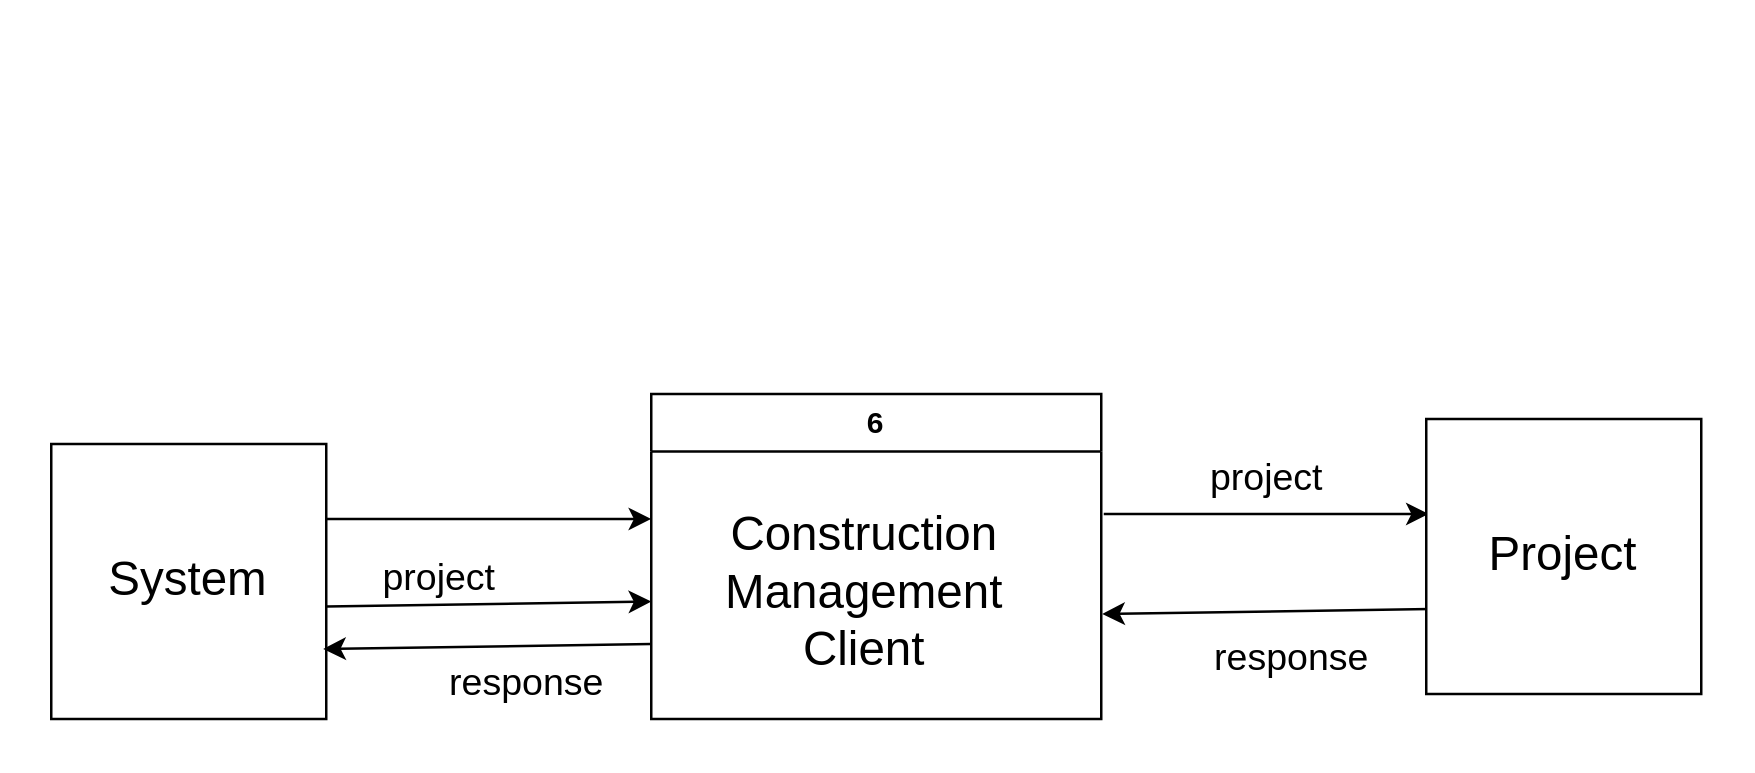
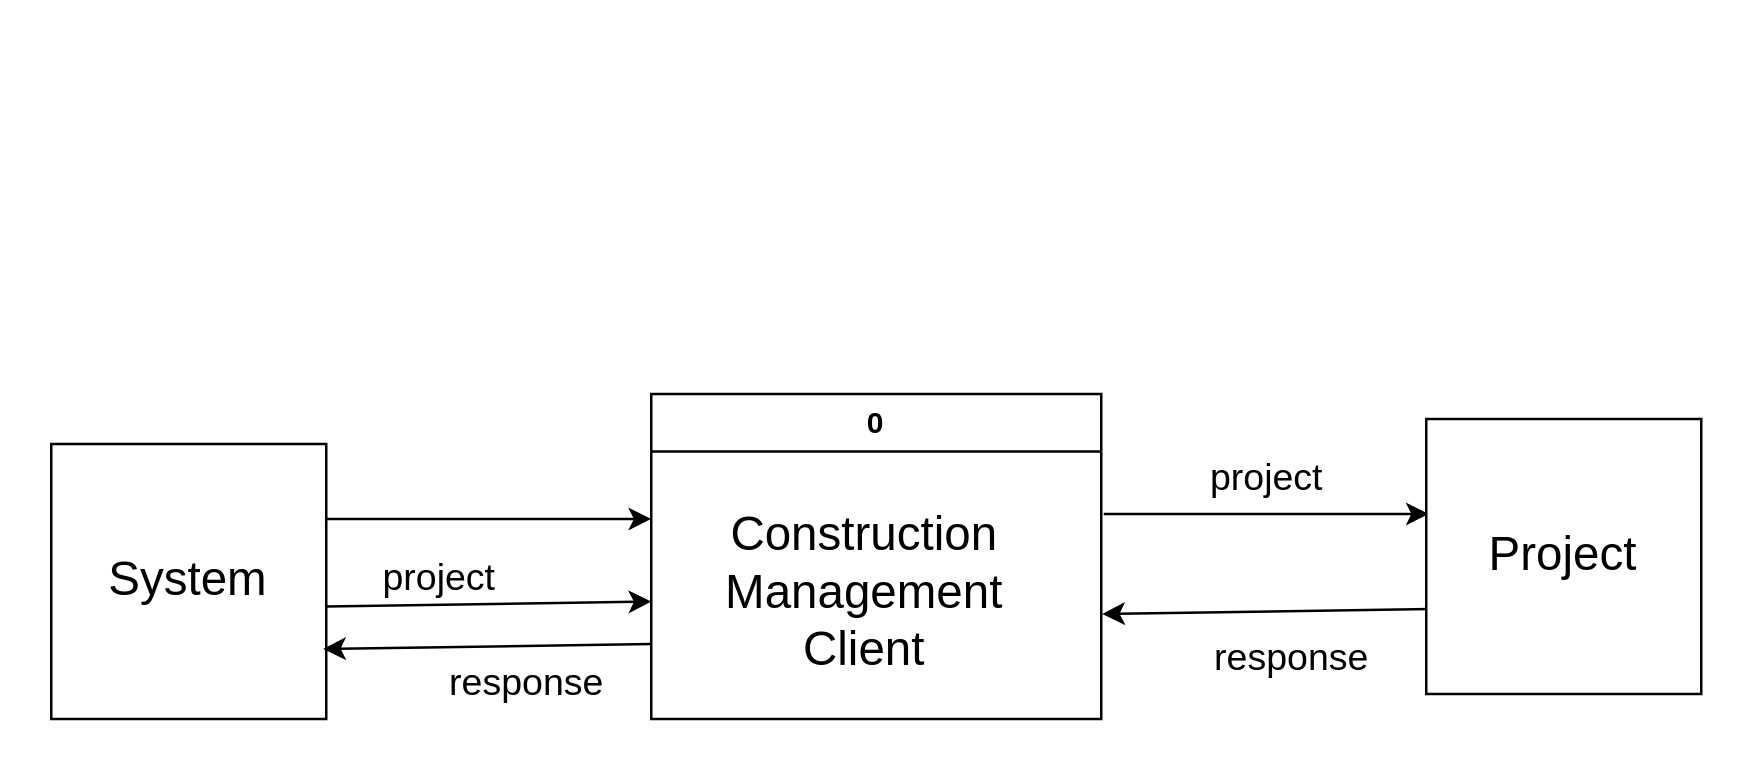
node "6": label "6" -> "0"
